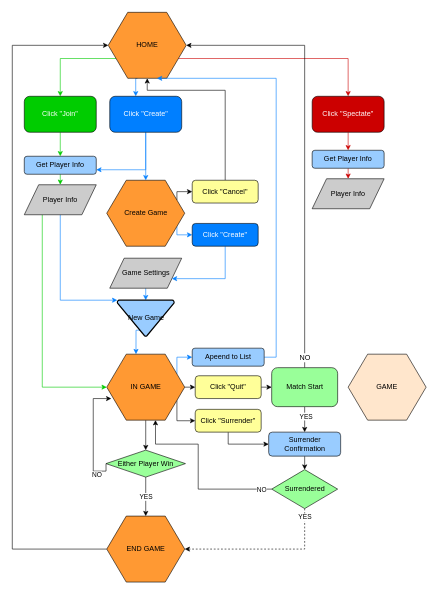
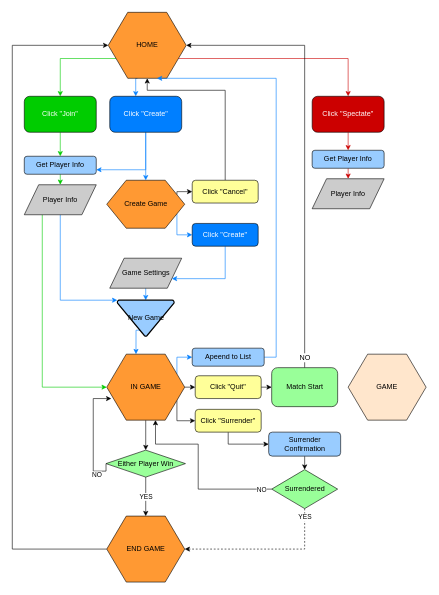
node "Create Game": size 78x66 -> 78x48
edge "Match Start" -> "Surrender Confirmation": removed, label "YES"
